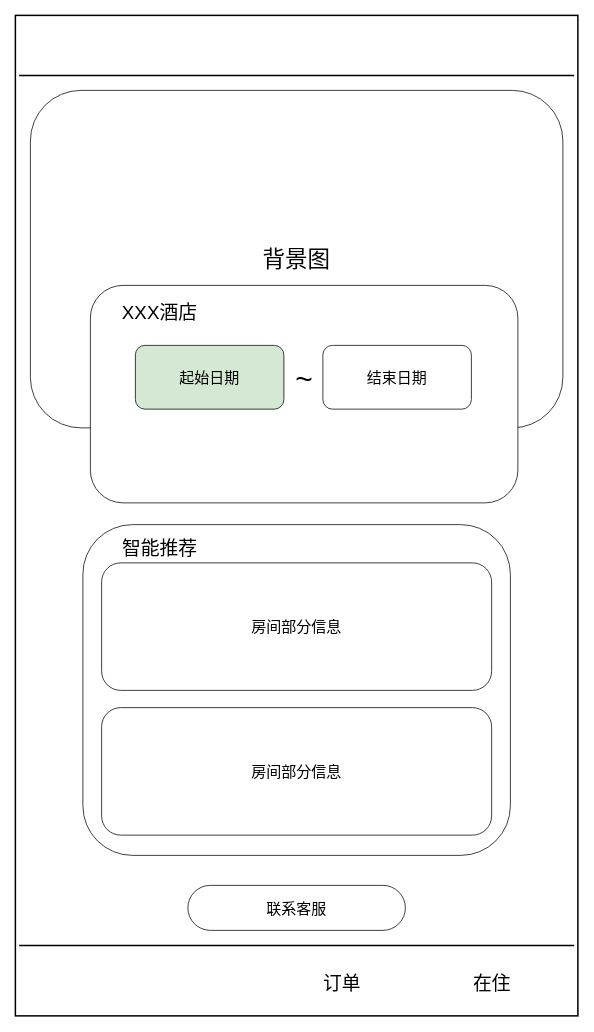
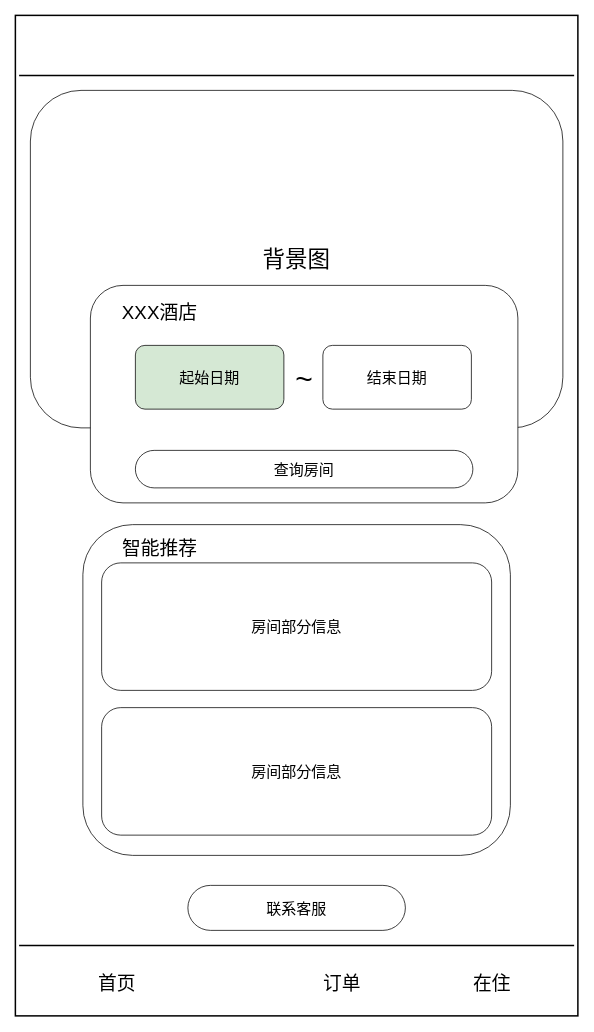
node "查询房间": added
node "首页": added
